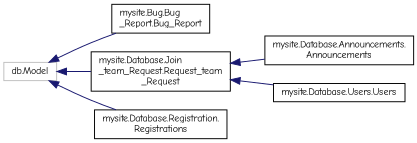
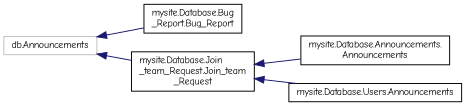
node "mysite.Bug.Bug _Report.Bug_Report": label "mysite.Bug.Bug _Report.Bug_Report" -> "mysite.Database.Bug _Report.Bug_Report"
node "db.Model": label "db.Model" -> "db.Announcements"
node "mysite.Database.Join _team_Request.Request_team _Request": label "mysite.Database.Join _team_Request.Request_team _Request" -> "mysite.Database.Join _team_Request.Join_team _Request"
node "mysite.Database.Users.Users": label "mysite.Database.Users.Users" -> "mysite.Database.Users.Announcements"
node "mysite.Database.Registration. Registrations": removed
